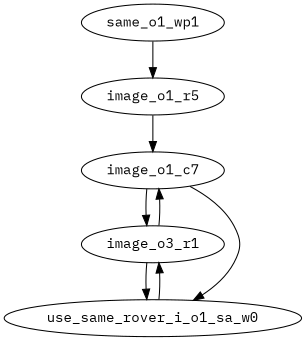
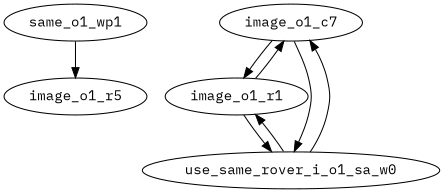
edge "image_o1_r5" -> "image_o1_c7": now "use_same_rover_i_o1_sa_w0" -> "image_o1_c7"
node "image_o3_r1": label "image_o3_r1" -> "image_o1_r1"
